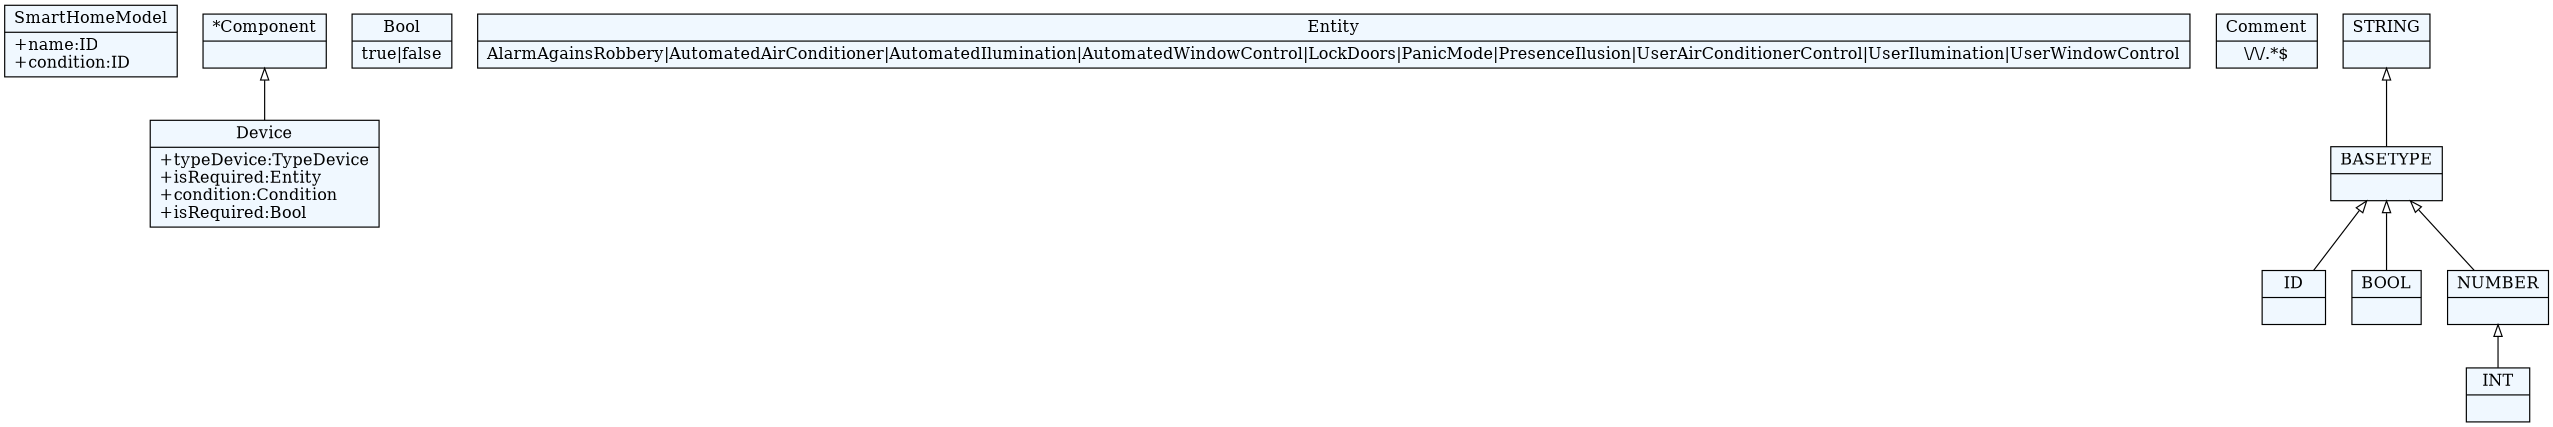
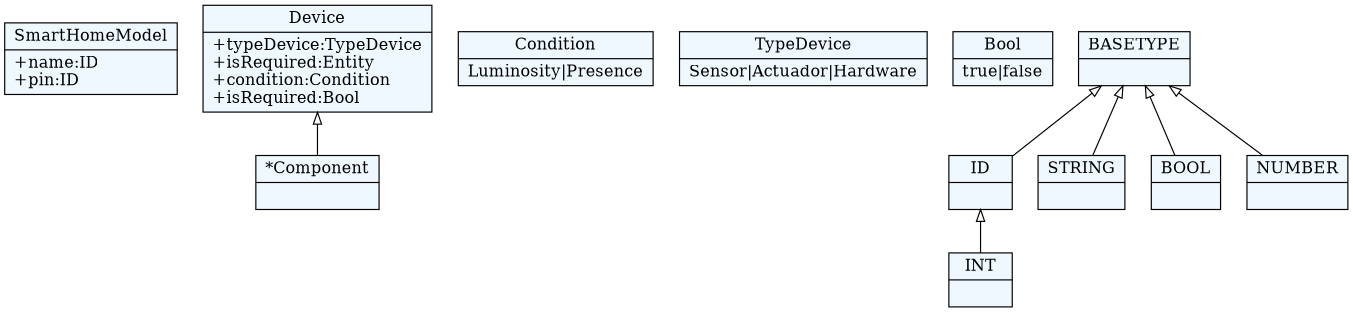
node "Entity": removed
node "Comment": removed
node "Condition": added
node "TypeDevice": added
node "SmartHomeModel": text "+condition:ID" -> "+pin:ID"
edge "Device" -> "*Component": reversed
edge "BASETYPE" -> "STRING": reversed
edge "INT" -> "NUMBER": now "INT" -> "ID"
